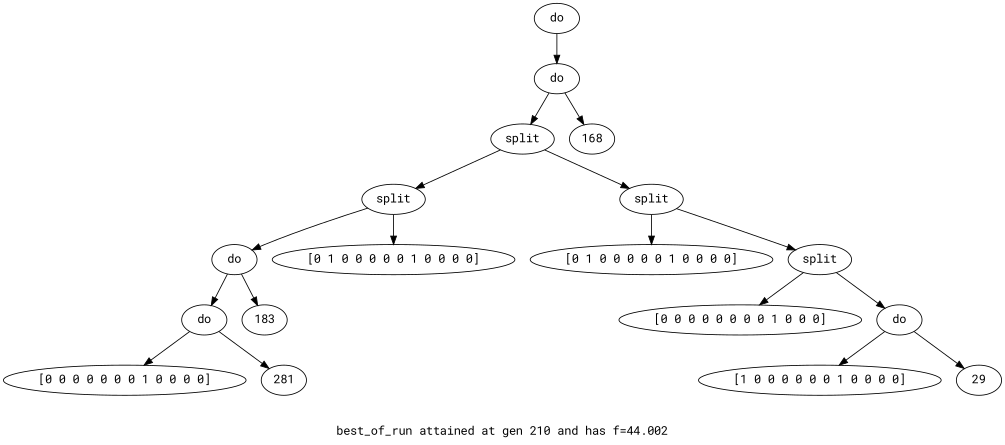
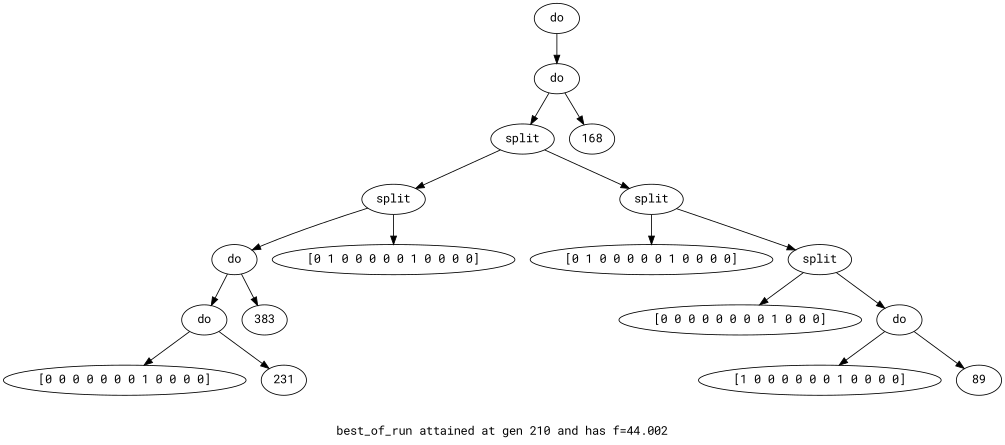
node "183": label "183" -> "383"
node "281": label "281" -> "231"
node "29": label "29" -> "89"
